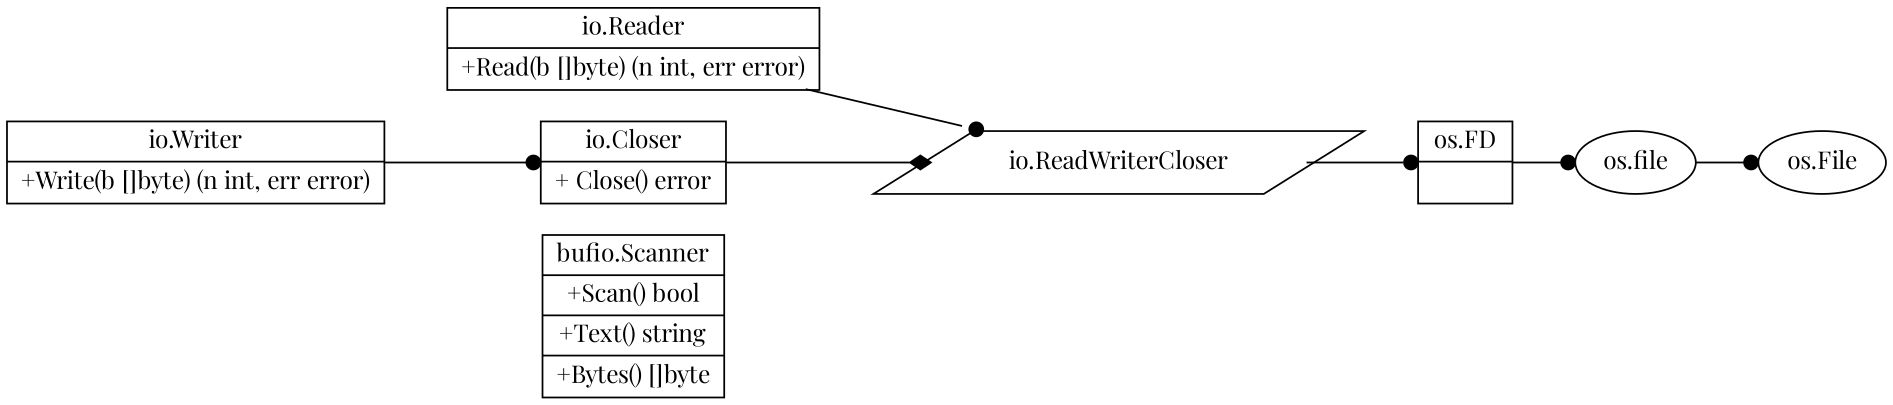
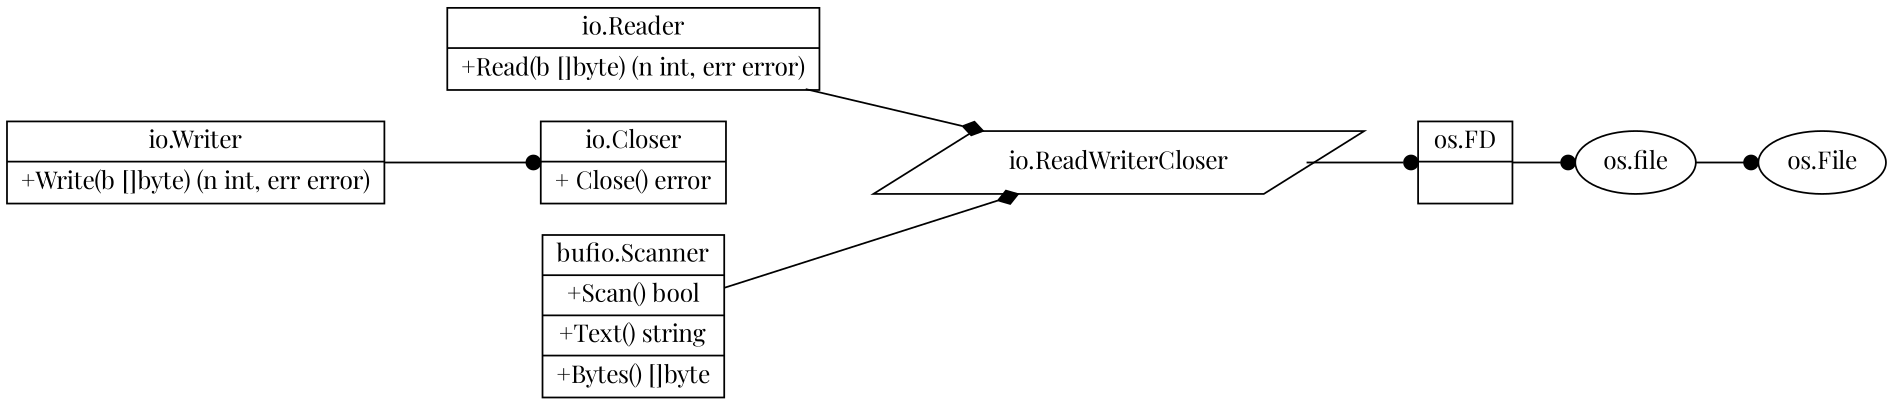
edge "io.Reader" -> "io.ReadWriterCloser": arrowhead dot -> diamond
edge "io.Closer" -> "io.ReadWriterCloser": now "bufio.Scanner" -> "io.ReadWriterCloser"
